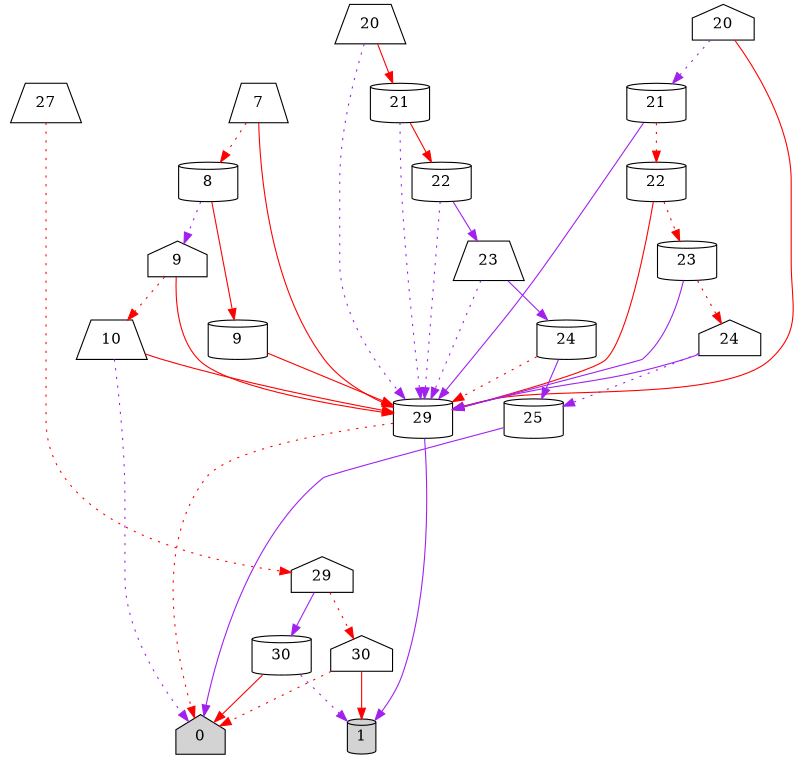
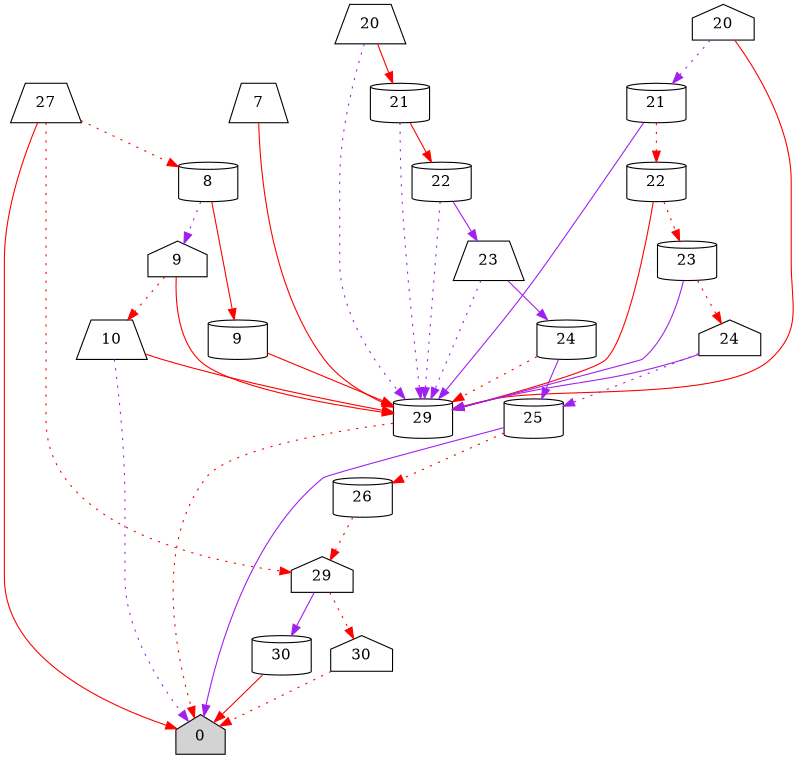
edge "7" -> "8": now "27" -> "8"
edge "27" -> "0": added
node "26": added
node "1": removed
